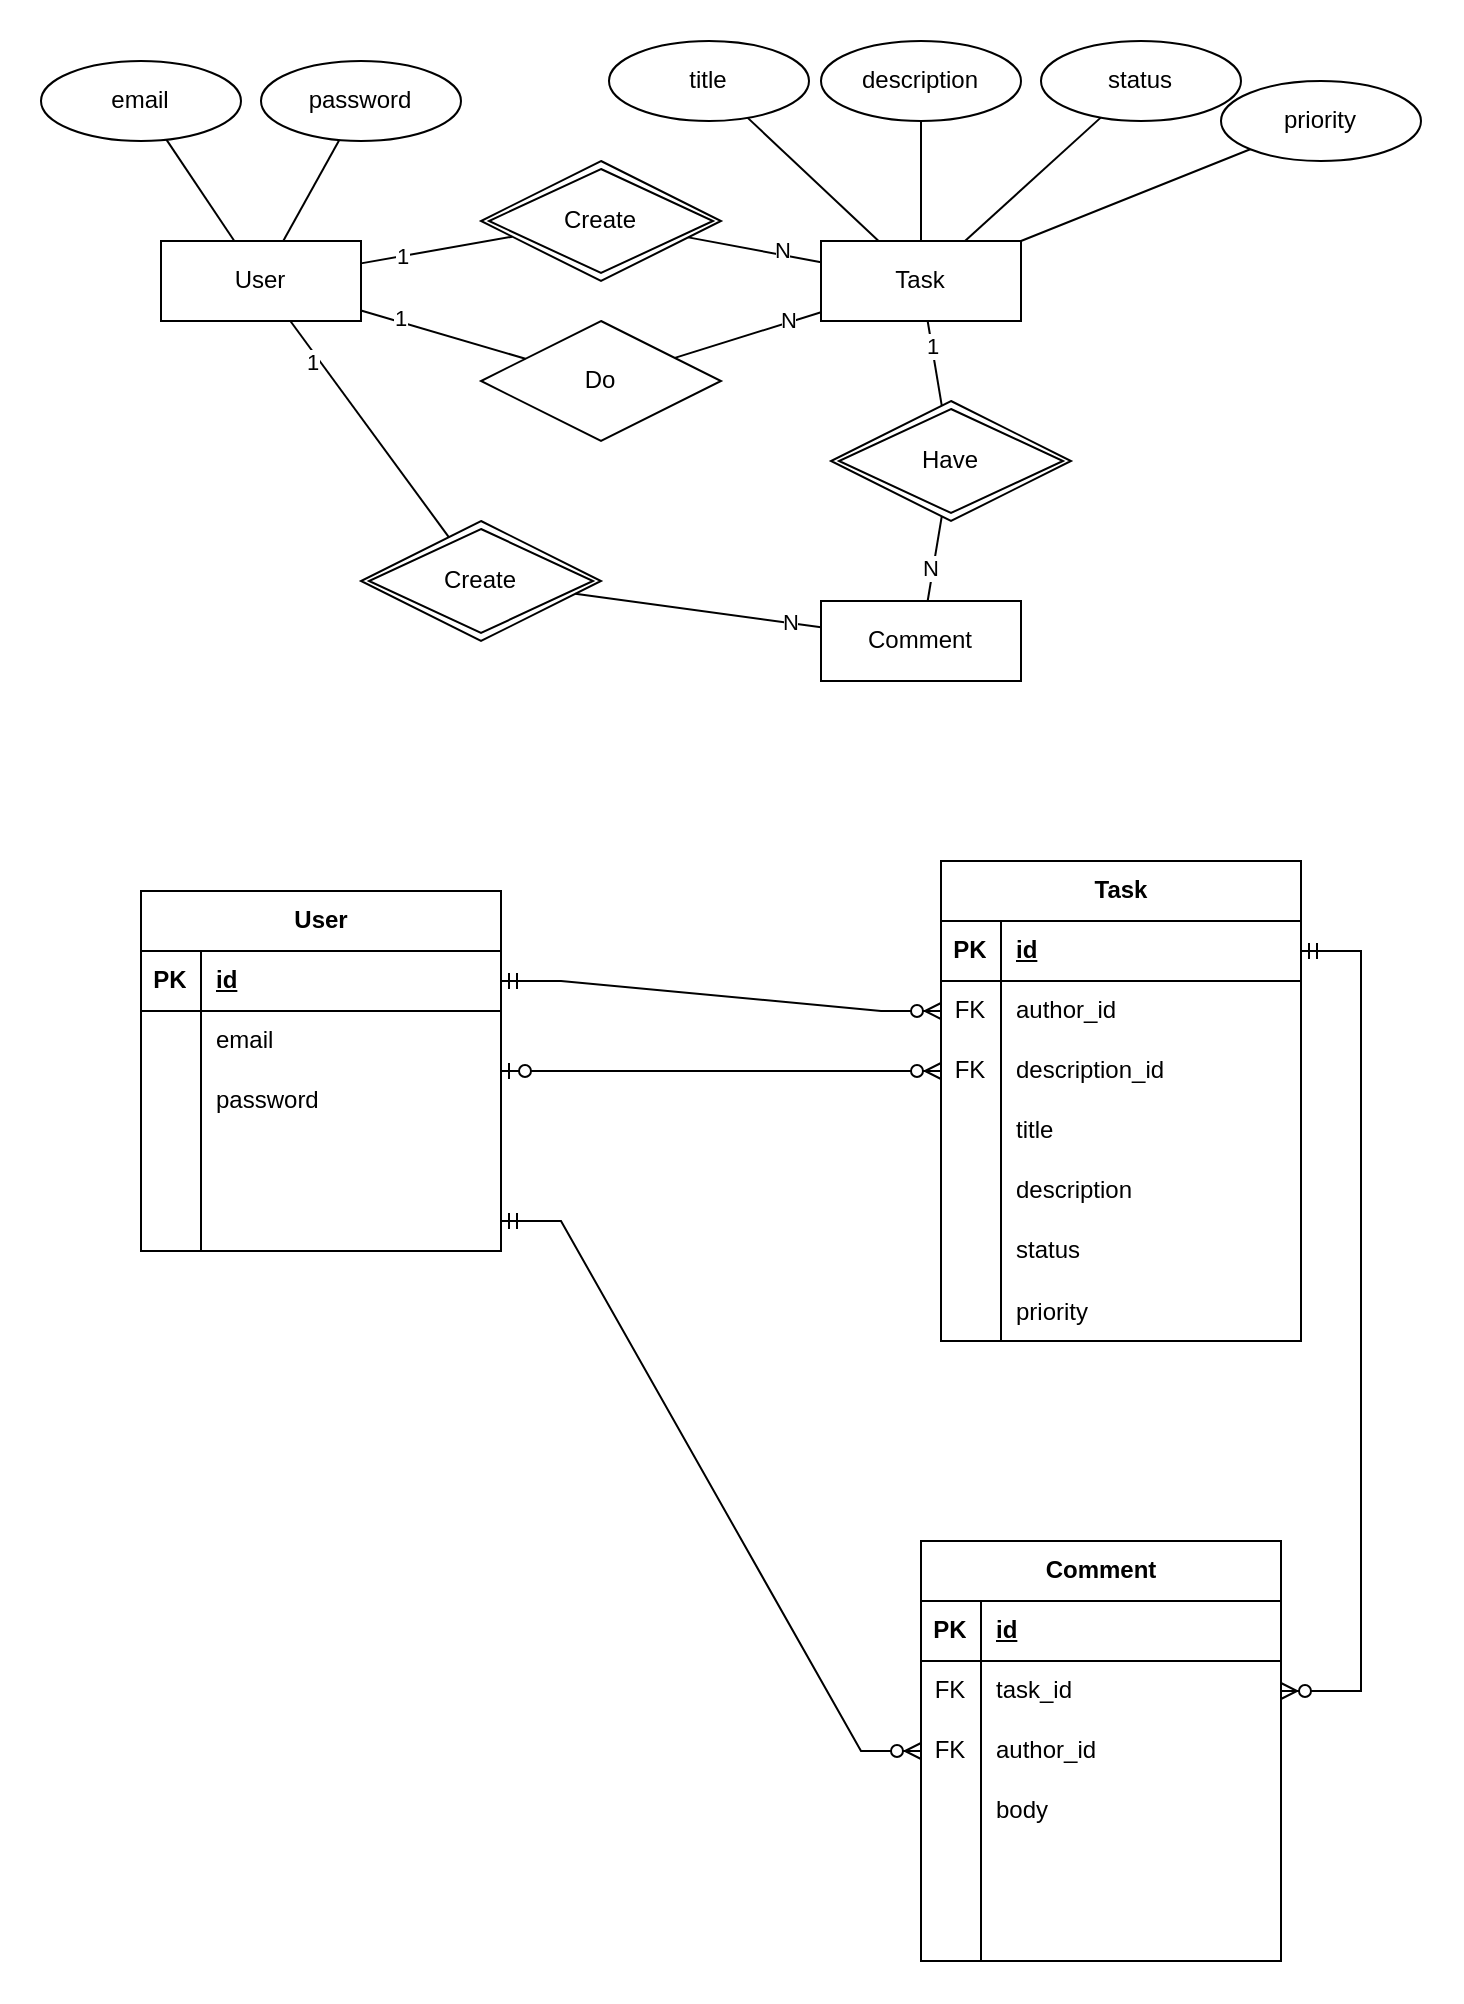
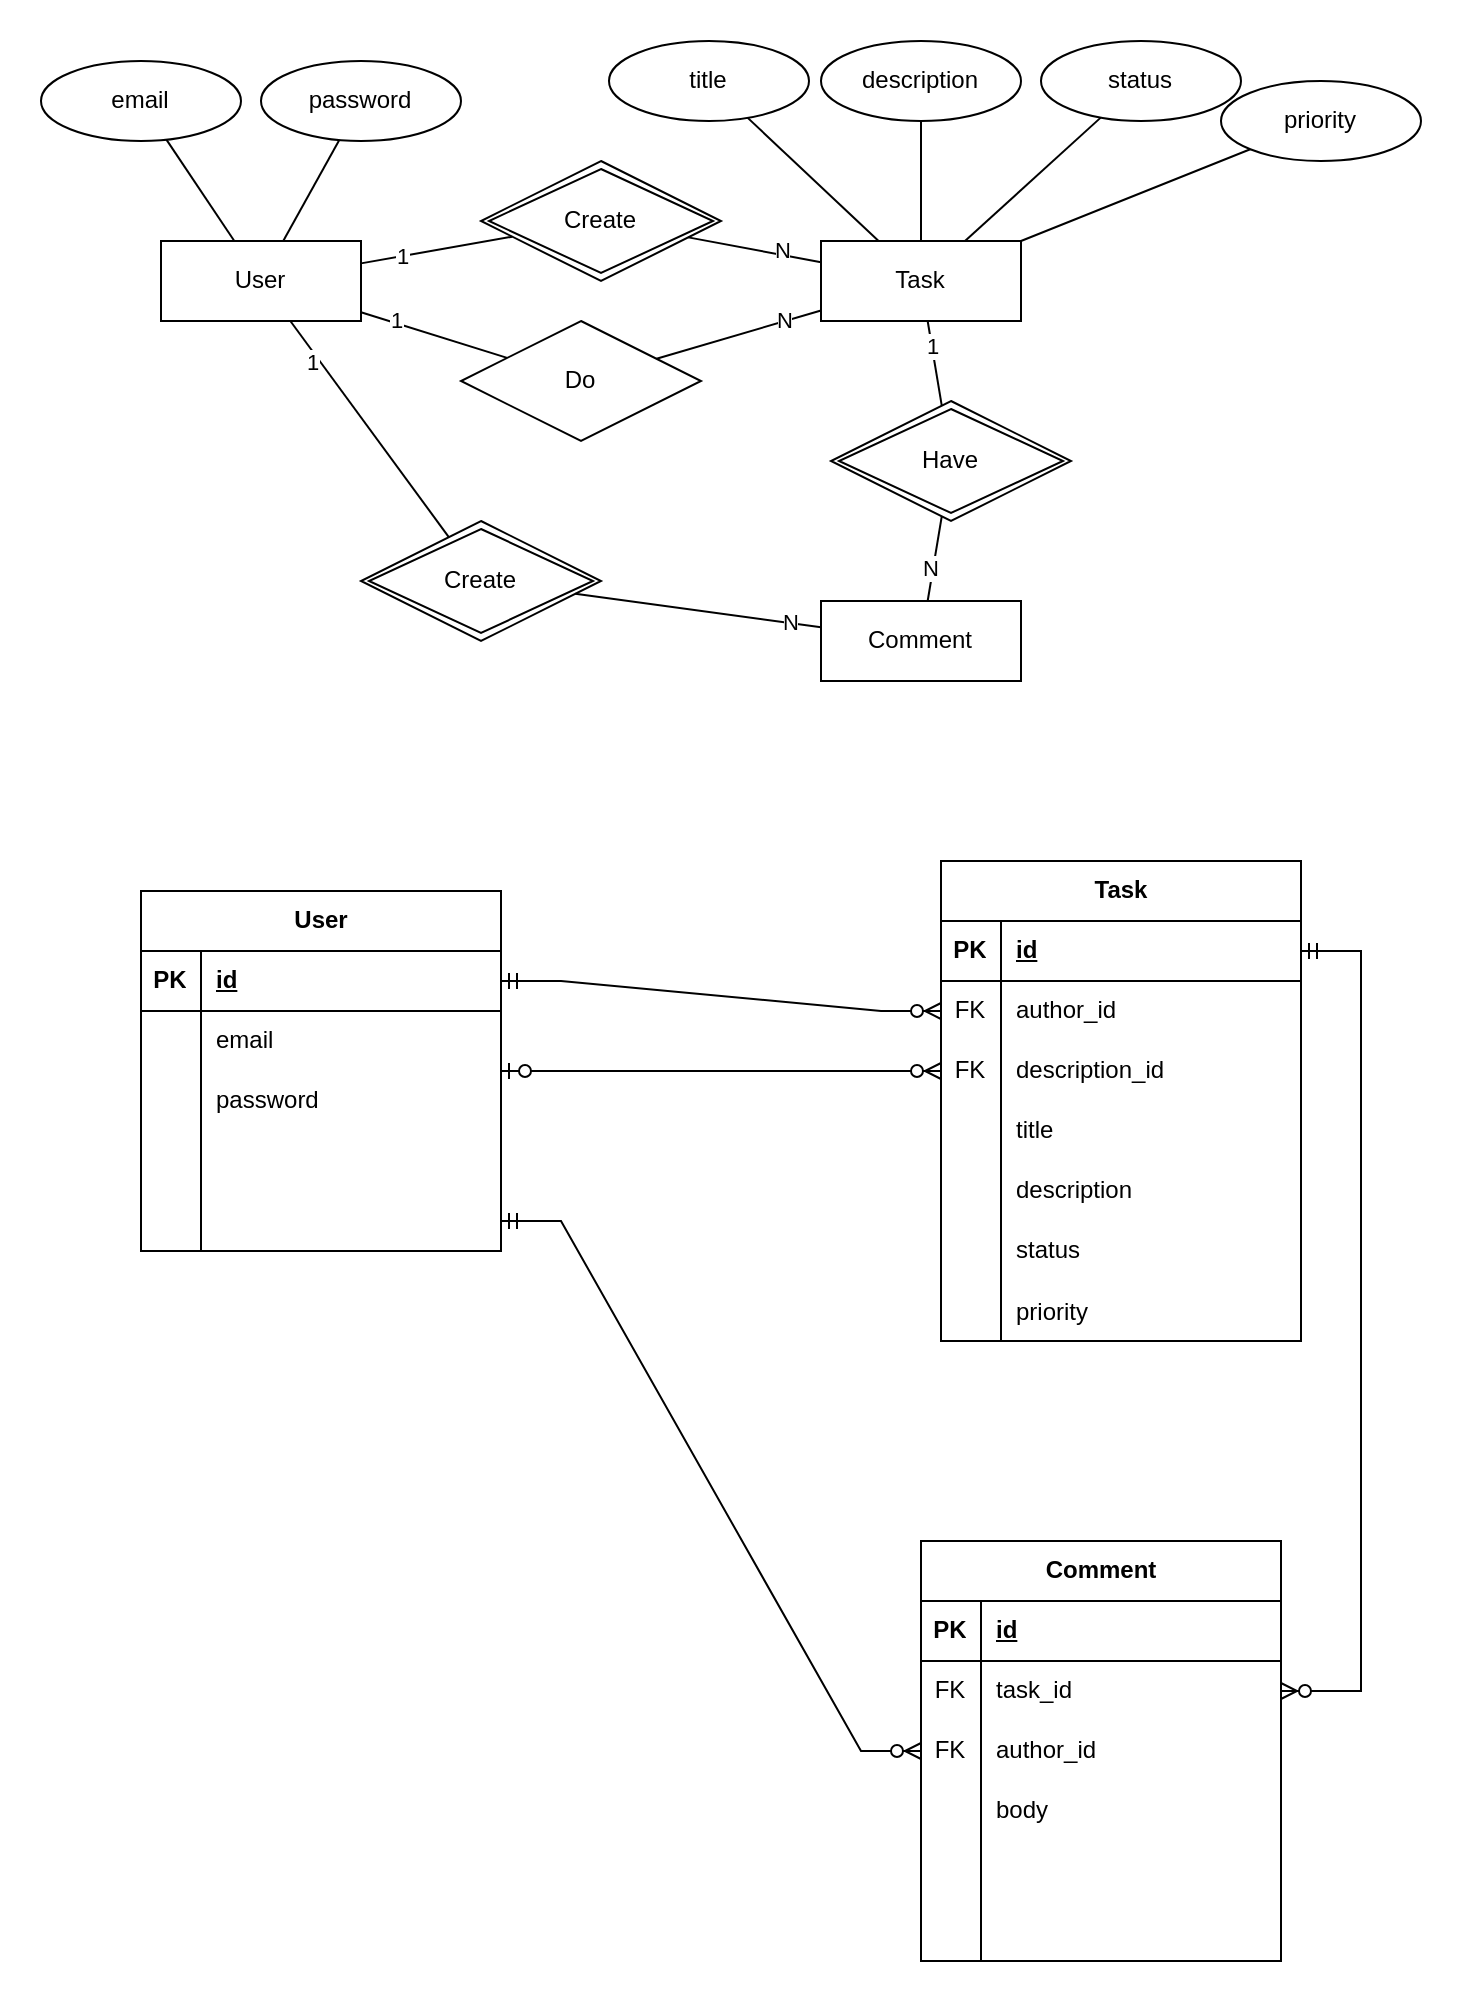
node "Do": moved (601, 381) -> (581, 381)
